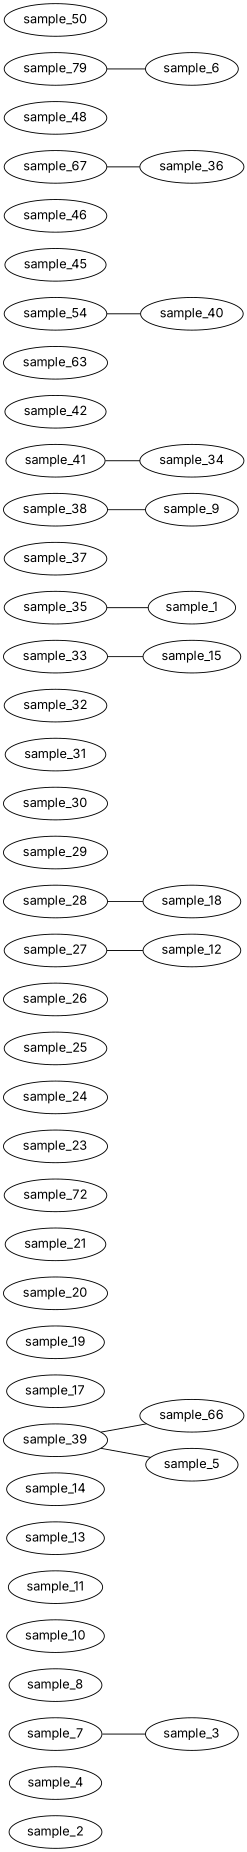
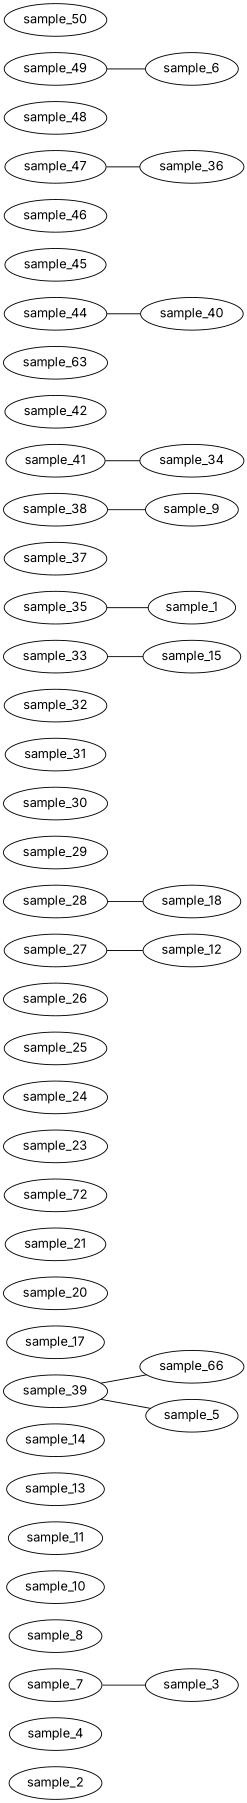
node "sample_79": label "sample_79" -> "sample_49"
node "sample_67": label "sample_67" -> "sample_47"
node "sample_54": label "sample_54" -> "sample_44"
node "sample_19": removed
